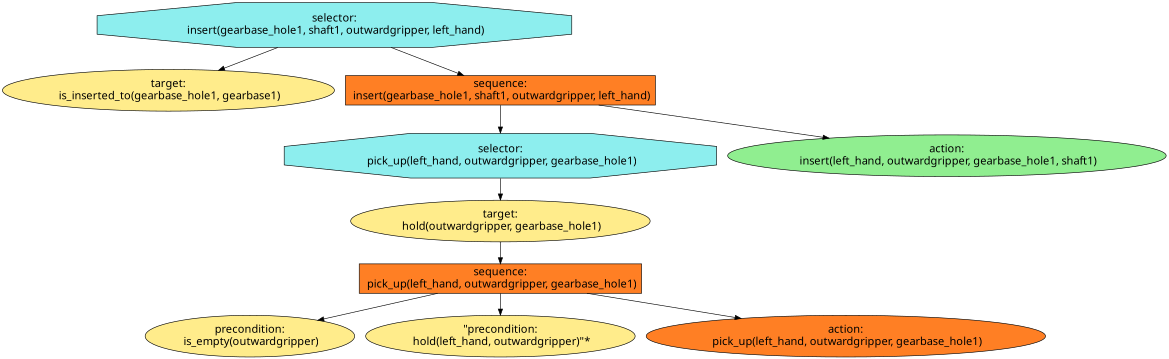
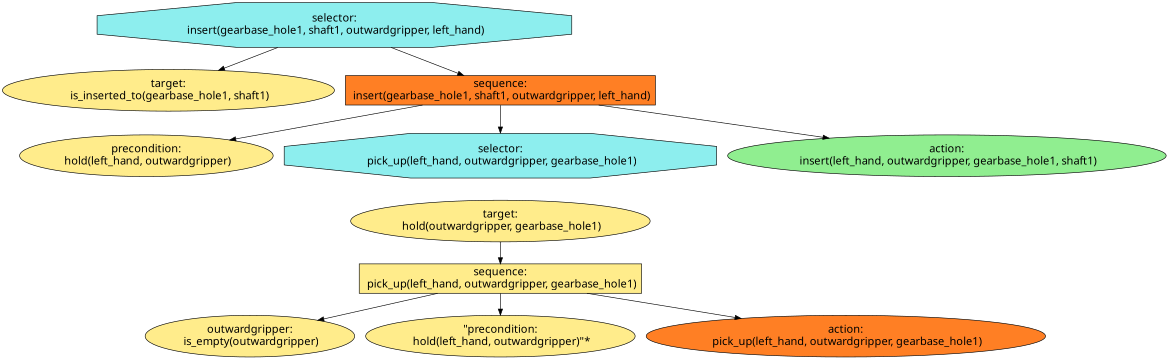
node "target: is_inserted_to(gearbase_hole1, gearbase1)": label "target: is_inserted_to(gearbase_hole1, gearbase1)" -> "target: is_inserted_to(gearbase_hole1, shaft1)"
node "precondition: hold(left_hand, outwardgripper)": added
edge "selector: pick_up(left_hand, outwardgripper, gearbase_hole1)" -> "target: hold(outwardgripper, gearbase_hole1)": removed
node "sequence: pick_up(left_hand, outwardgripper, gearbase_hole1)": fillcolor chocolate1 -> lightgoldenrod1
node "precondition: is_empty(outwardgripper)": label "precondition: is_empty(outwardgripper)" -> "outwardgripper: is_empty(outwardgripper)"
